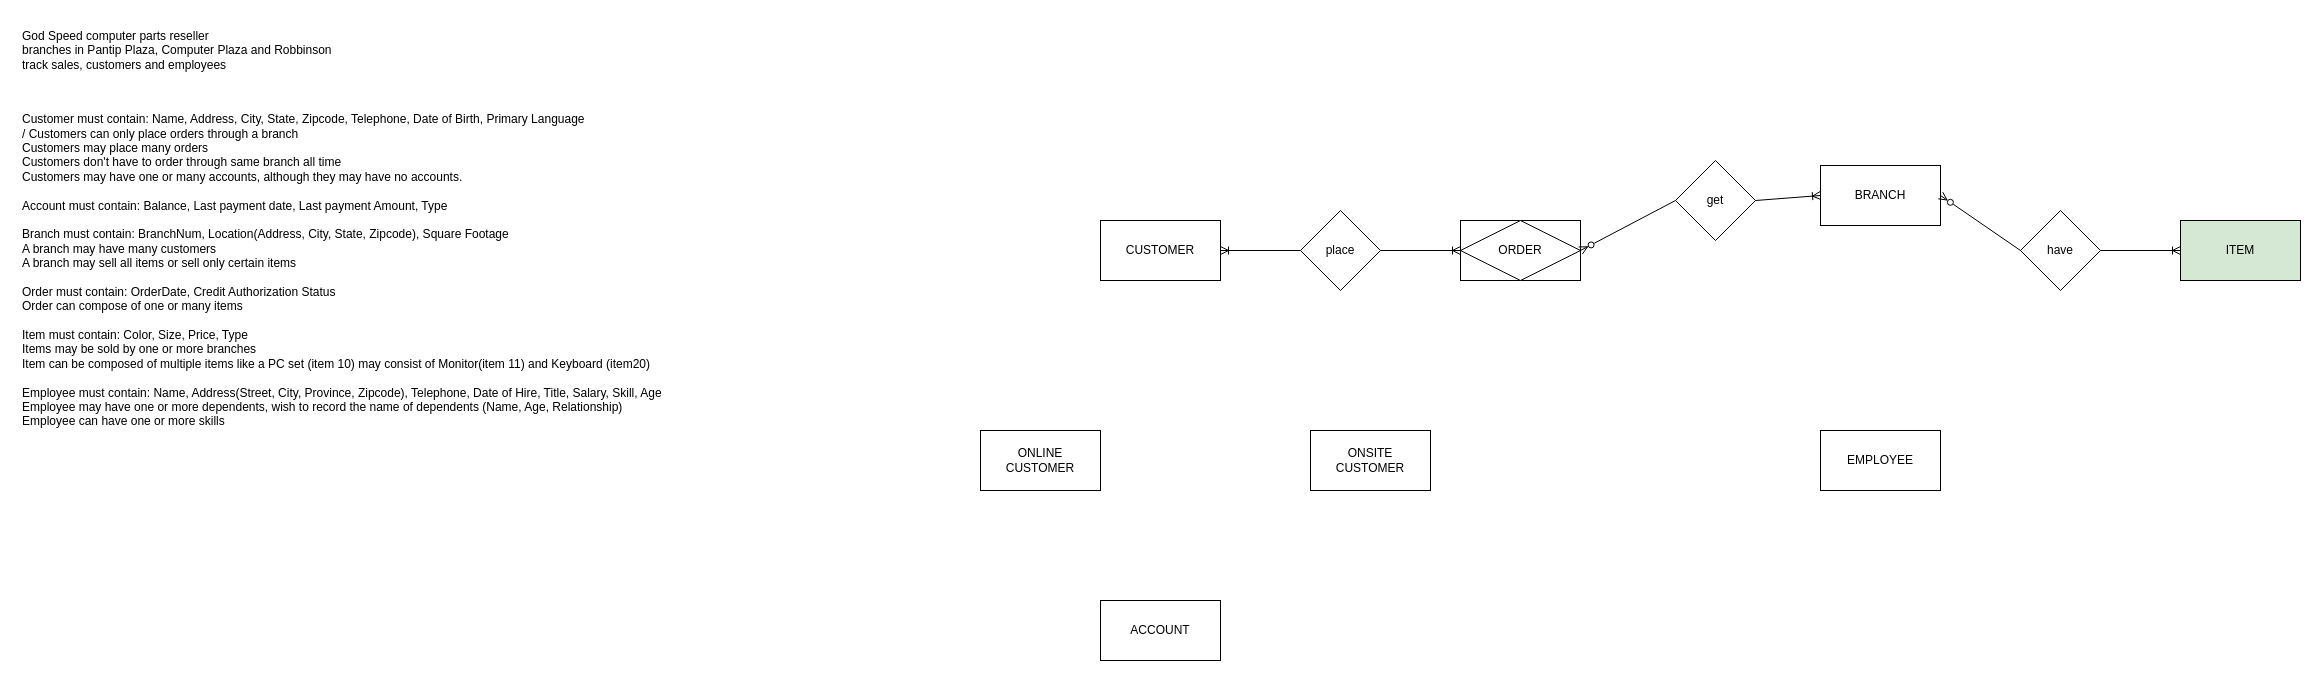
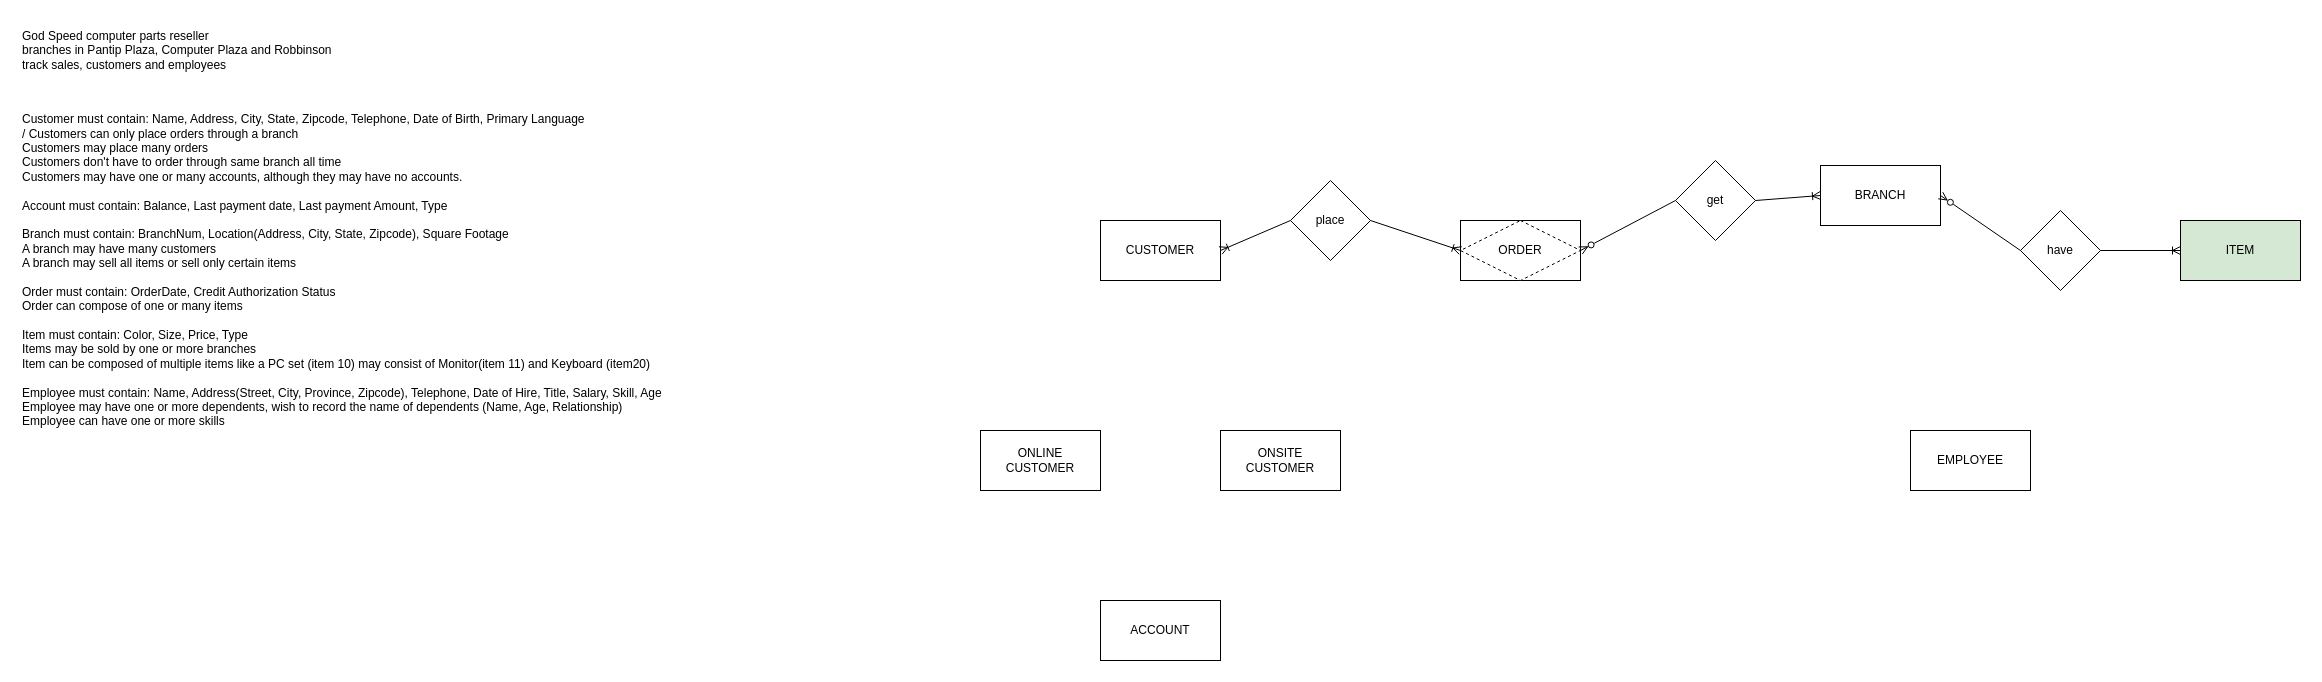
node "place": moved (1341, 251) -> (1331, 221)
node "ORDER": style solid -> dashed
node "ONSITE CUSTOMER": moved (1371, 461) -> (1281, 461)
node "EMPLOYEE": moved (1881, 461) -> (1971, 461)
